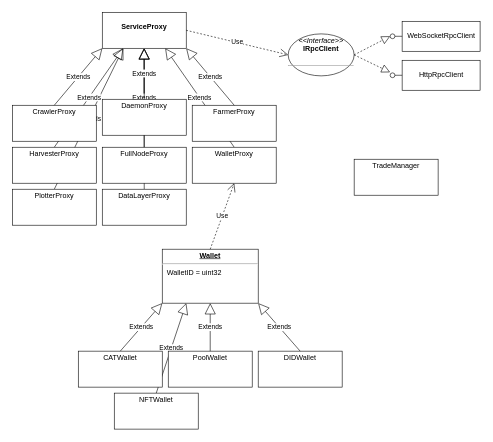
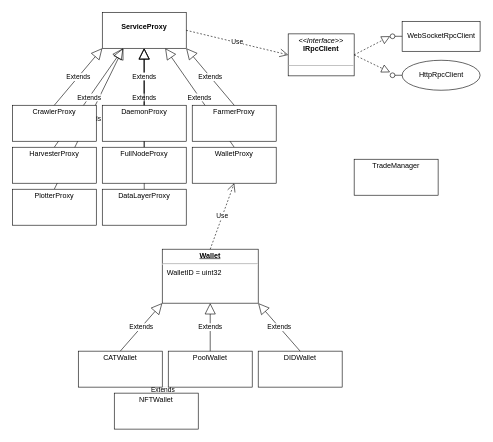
node "<<Interface>> IRpcClient": shape ellipse -> rectangle
node "HttpRpcClient": shape rectangle -> ellipse
node "DaemonProxy": moved (144, 117) -> (144, 123)
edge "NFTWallet" -> "Wallet WalletID = uint32": now "NFTWallet" -> "PoolWallet"
